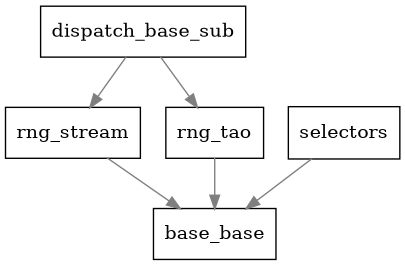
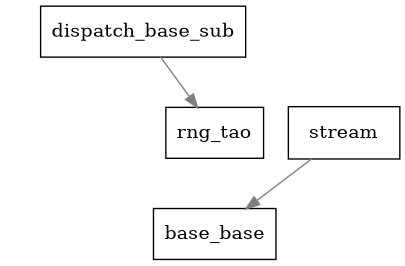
node "rng_stream": removed
node "selectors": label "selectors" -> "stream"
edge "rng_tao" -> "base_base": removed
